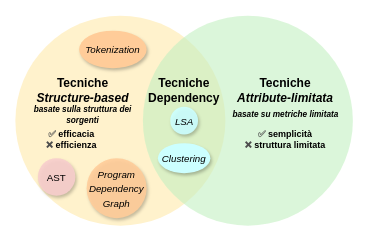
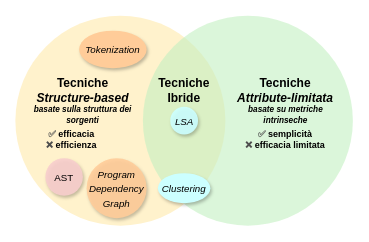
node "Tecniche Dependency": label "Tecniche Dependency" -> "Tecniche Ibride"
node "basate su metriche limitata": label "basate su metriche limitata" -> "basate su metriche intrinseche"
node "✅ semplicità ❌ struttura limitata": label "✅ semplicità ❌ struttura limitata" -> "✅ semplicità ❌ efficacia limitata"
node "Clustering": moved (184, 158) -> (184, 188)
node "AST": moved (57, 177) -> (64, 177)
